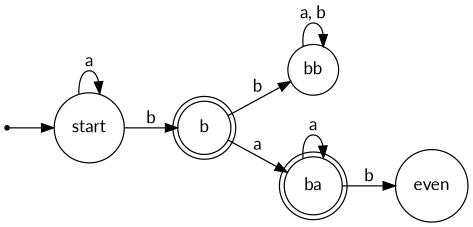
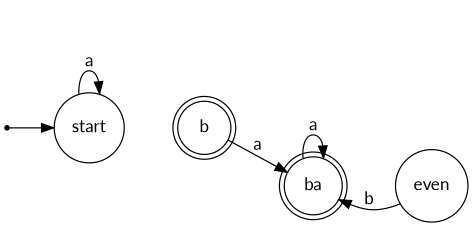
node "bb": removed
edge "start" -> "b": removed, label "b"
edge "ba" -> "even": reversed
